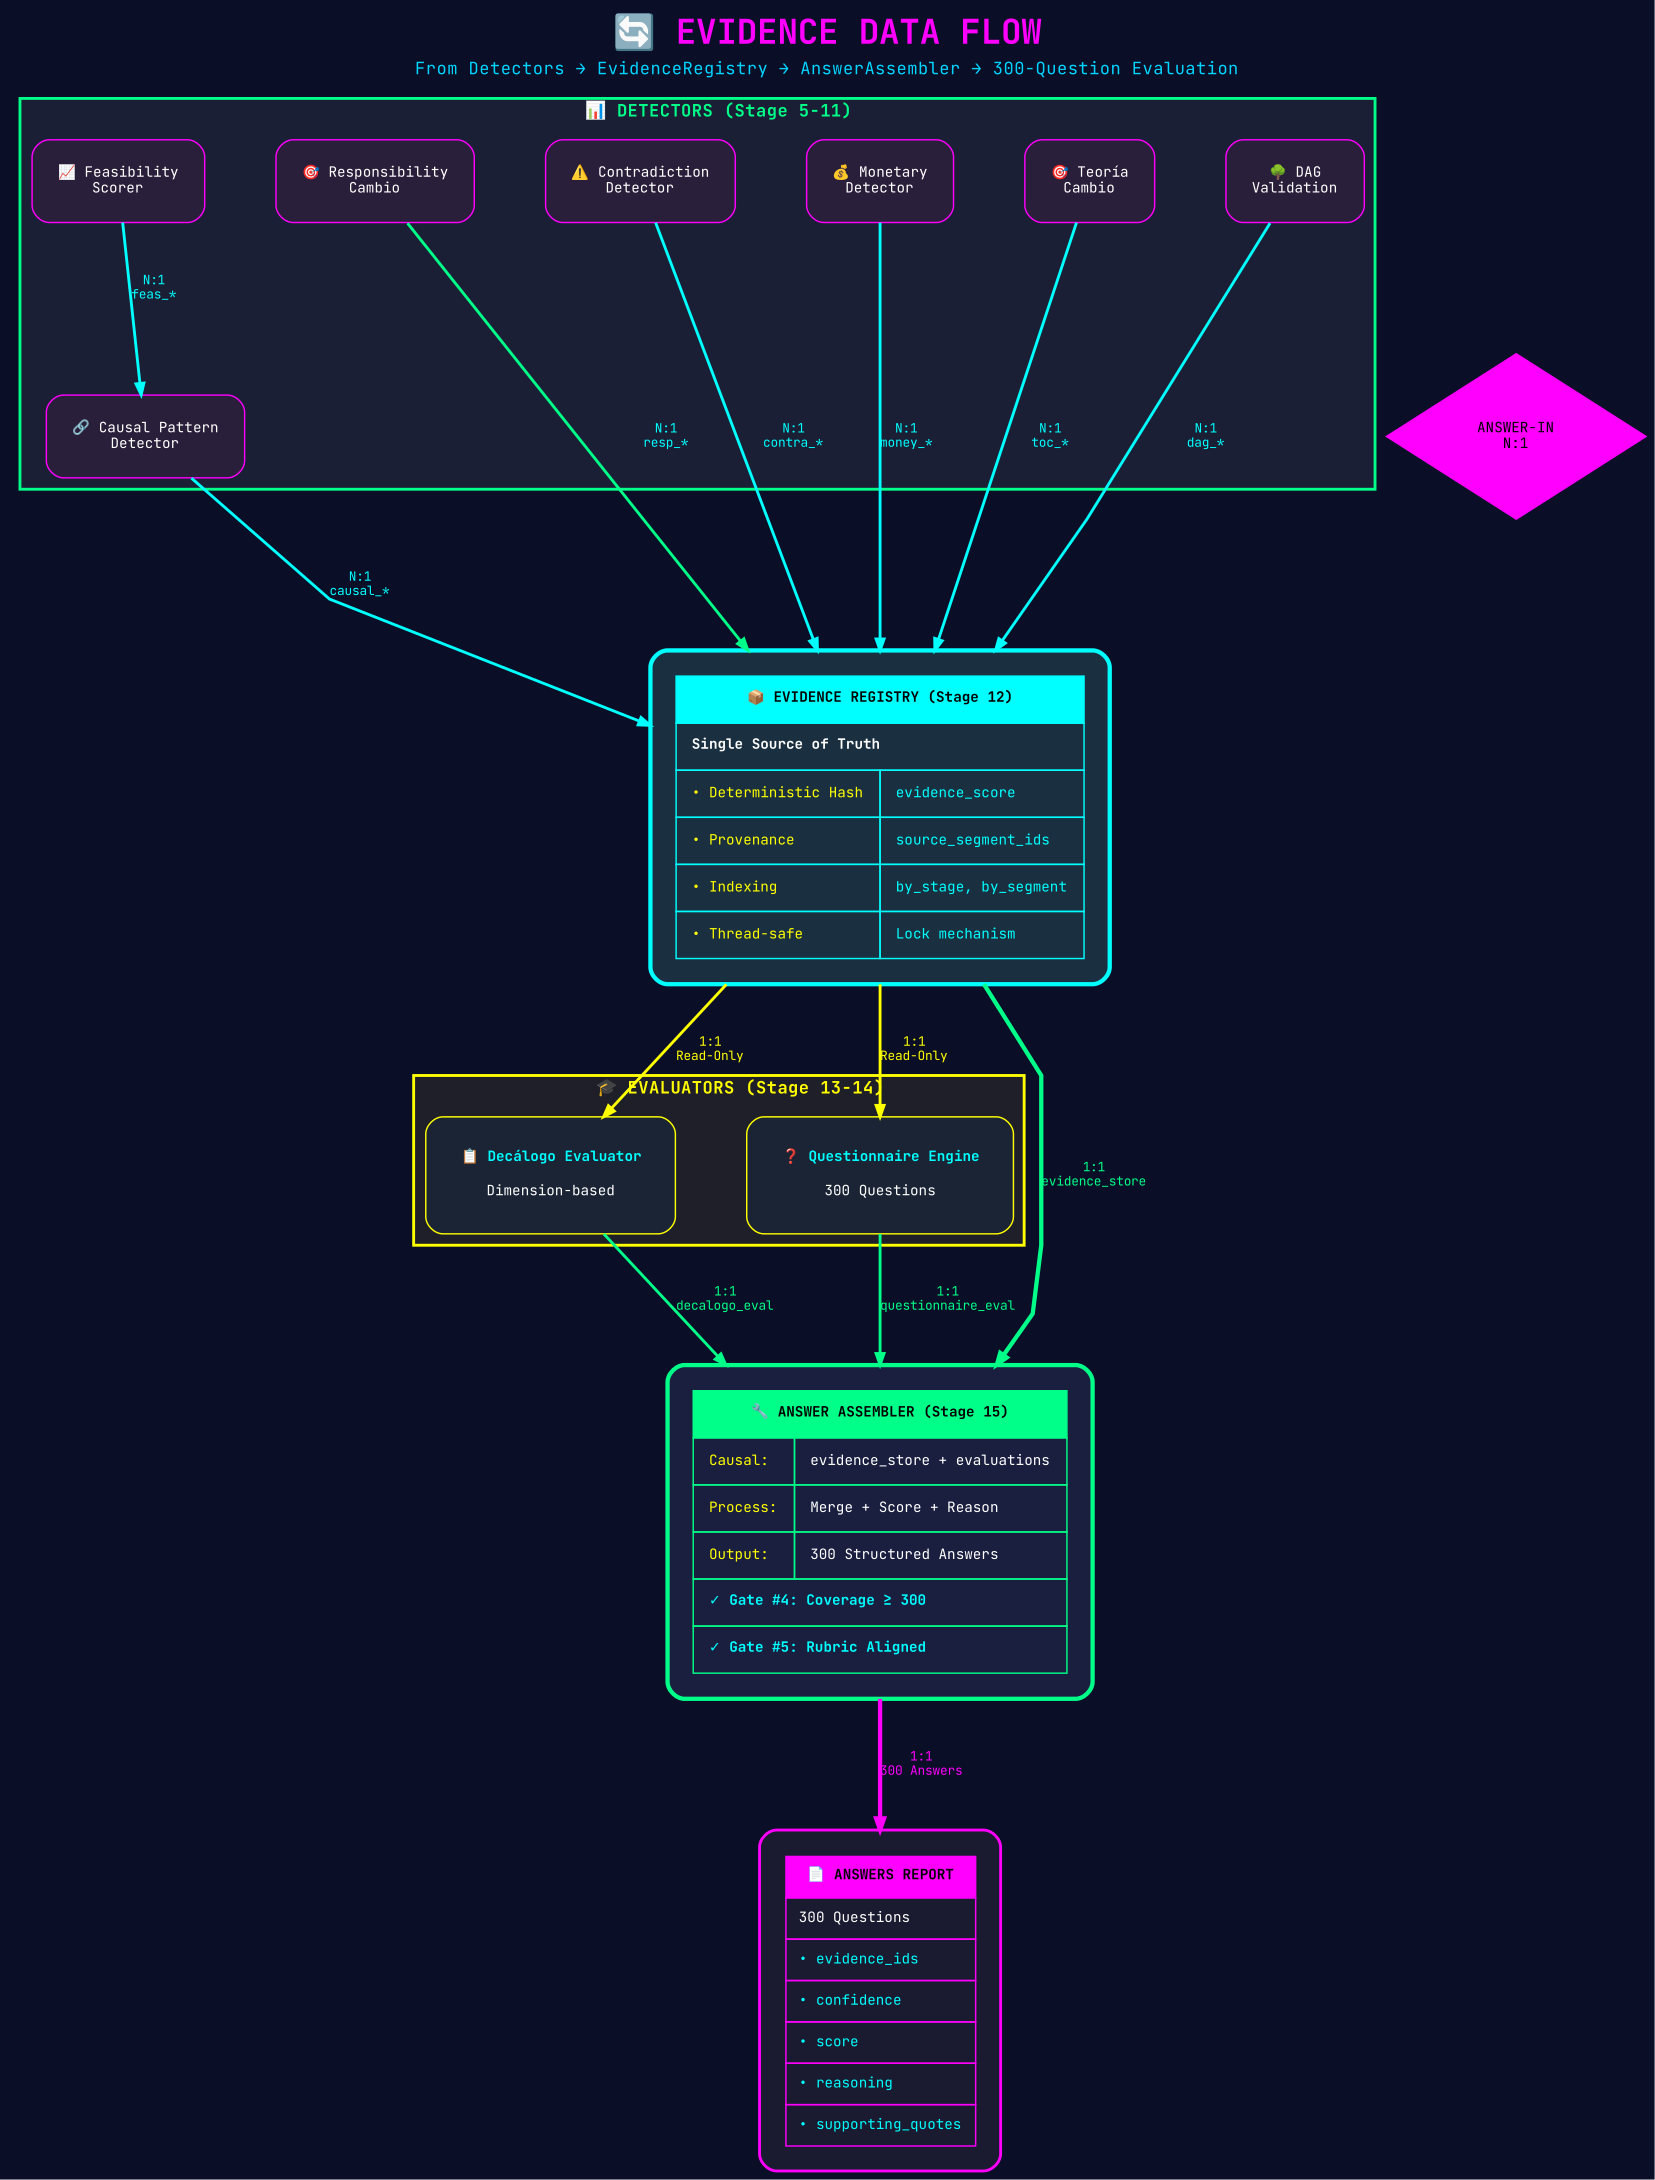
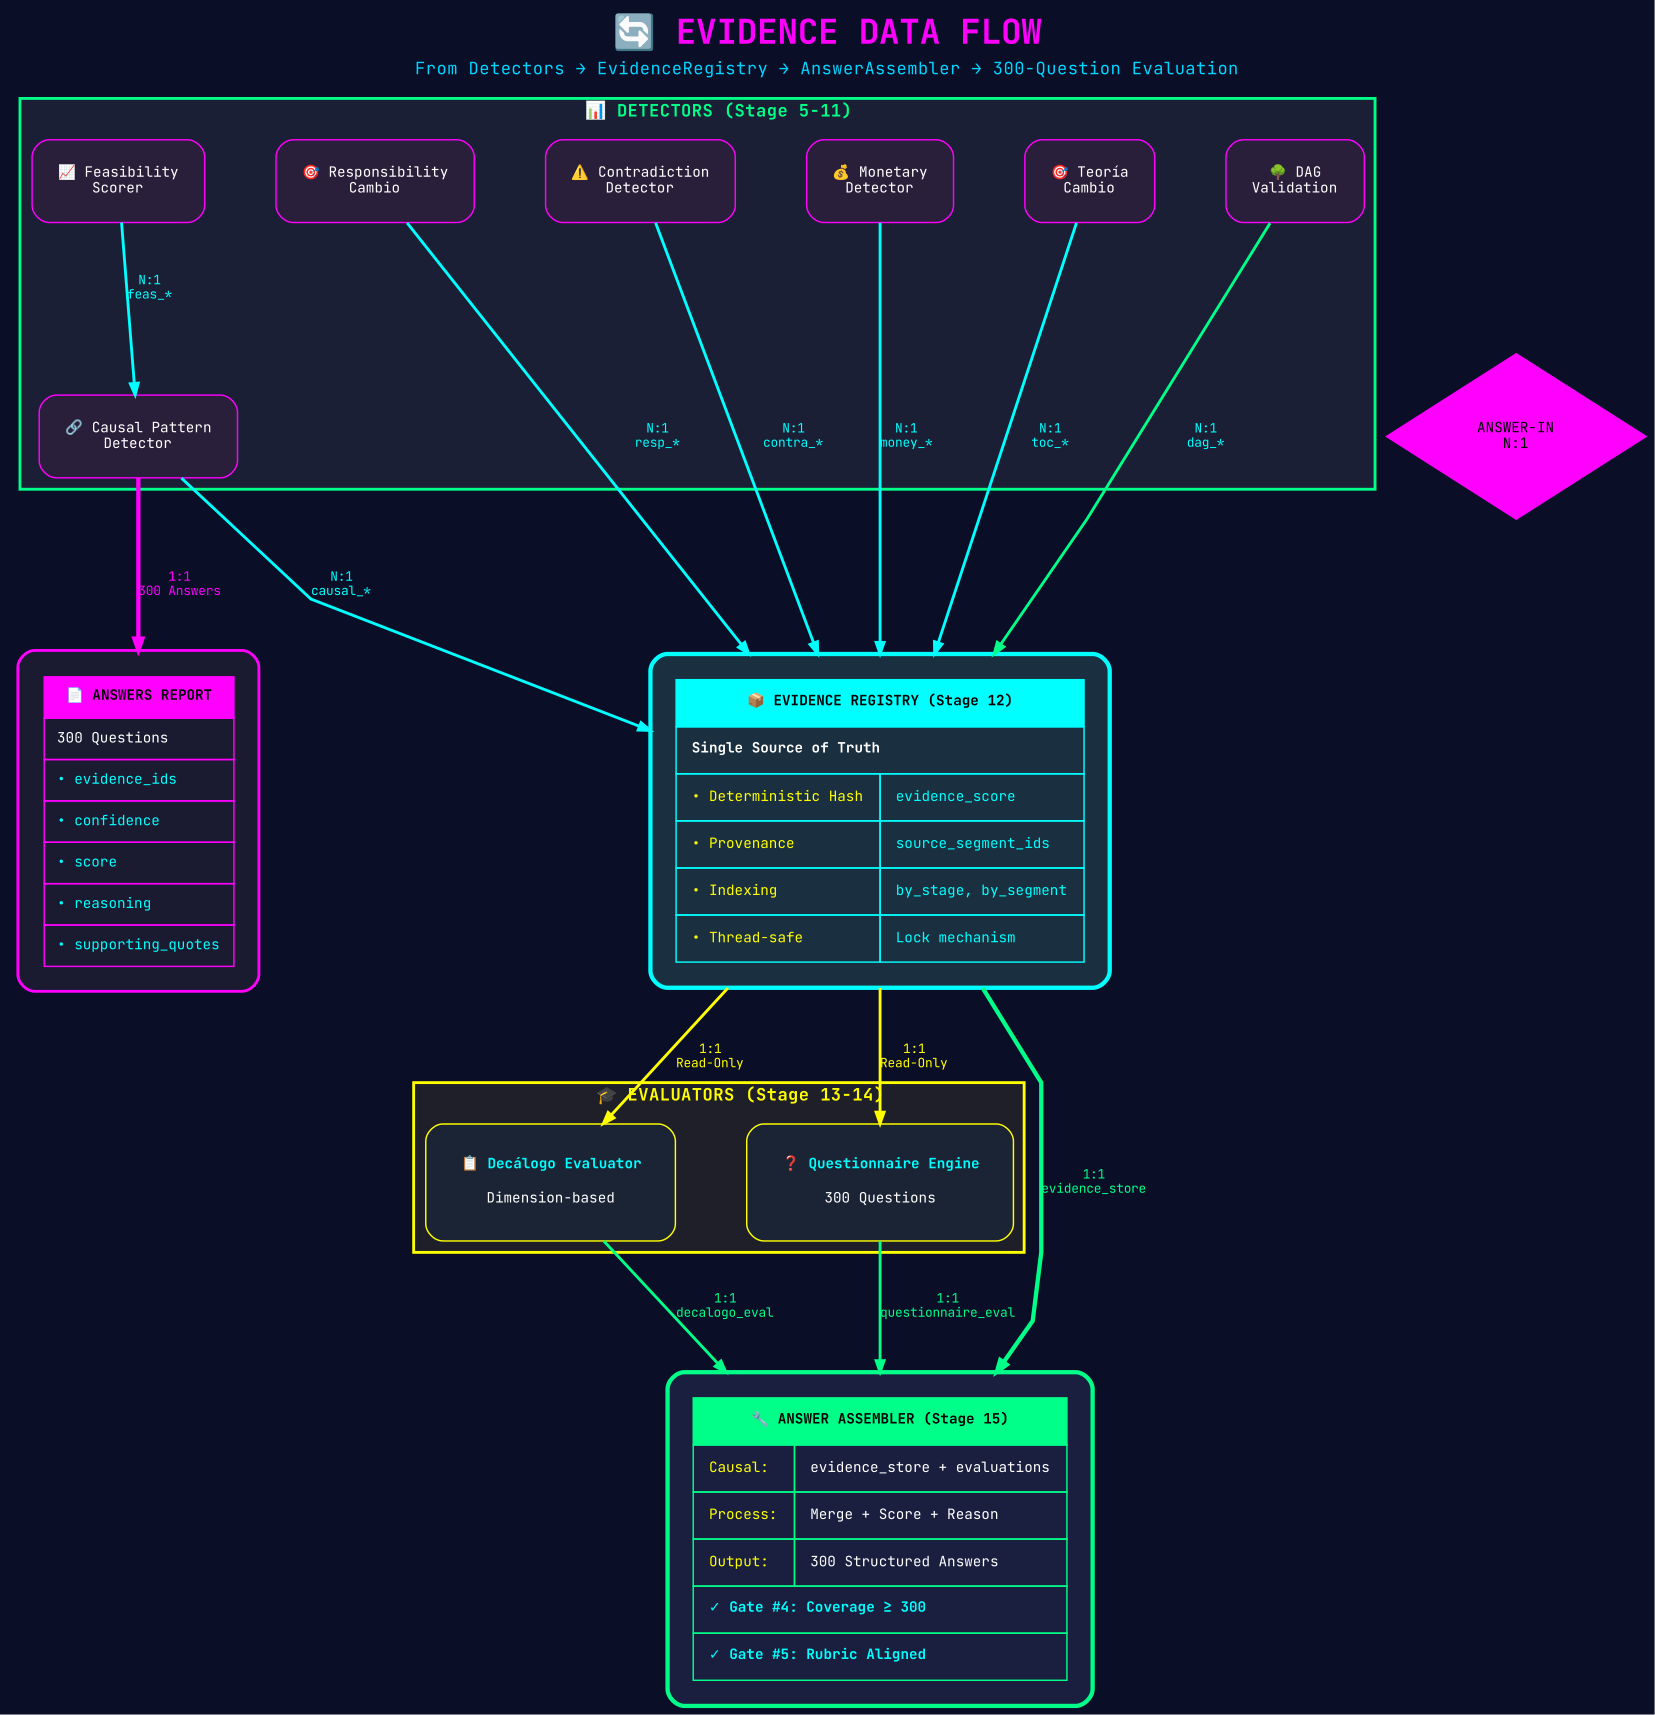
edge "🎯 Responsibility Cambio" -> "📦 EVIDENCE REGISTRY (Stage 12)": color #00ff88 -> #00ffff
edge "🌳 DAG Validation" -> "📦 EVIDENCE REGISTRY (Stage 12)": color #00ffff -> #00ff88
edge "🔧 ANSWER ASSEMBLER (Stage 15)" -> "📄 ANSWERS REPORT": now "🔗 Causal Pattern Detector" -> "📄 ANSWERS REPORT"
